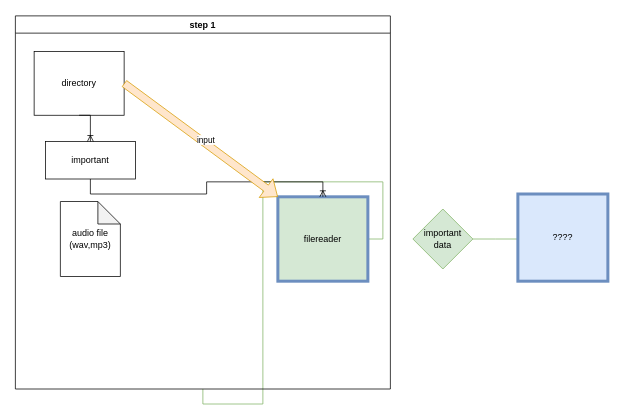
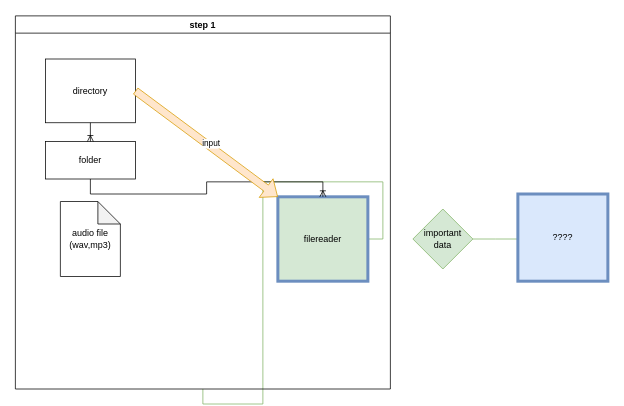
node "directory": moved (79, 83) -> (90, 91)
node "important": label "important" -> "folder"
